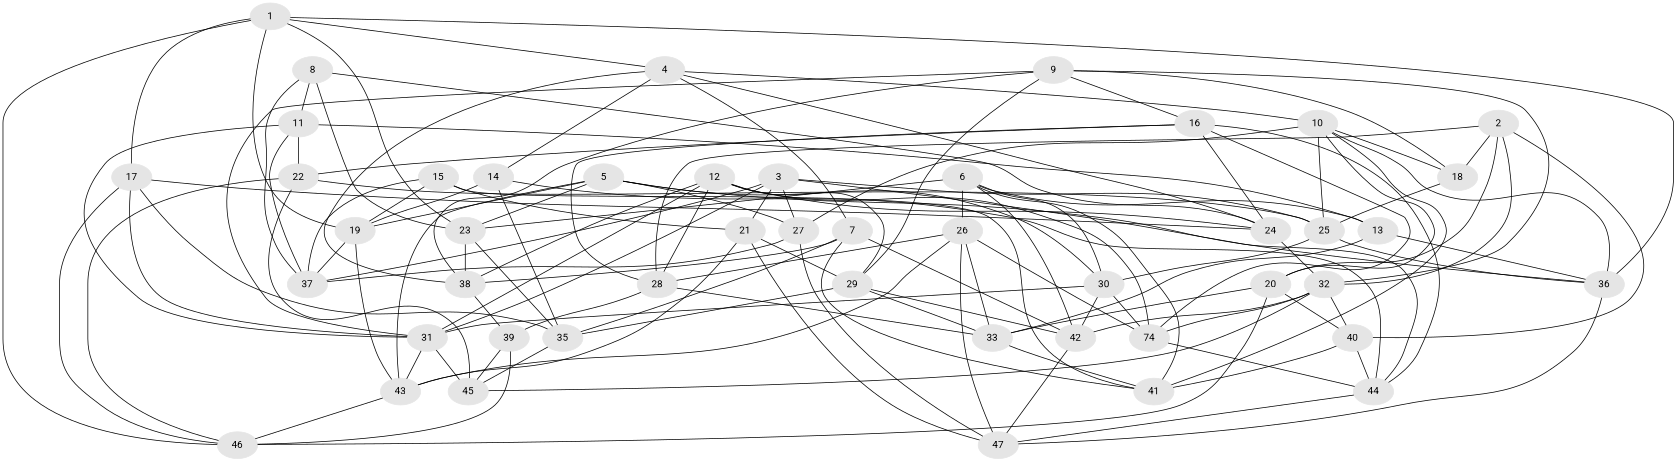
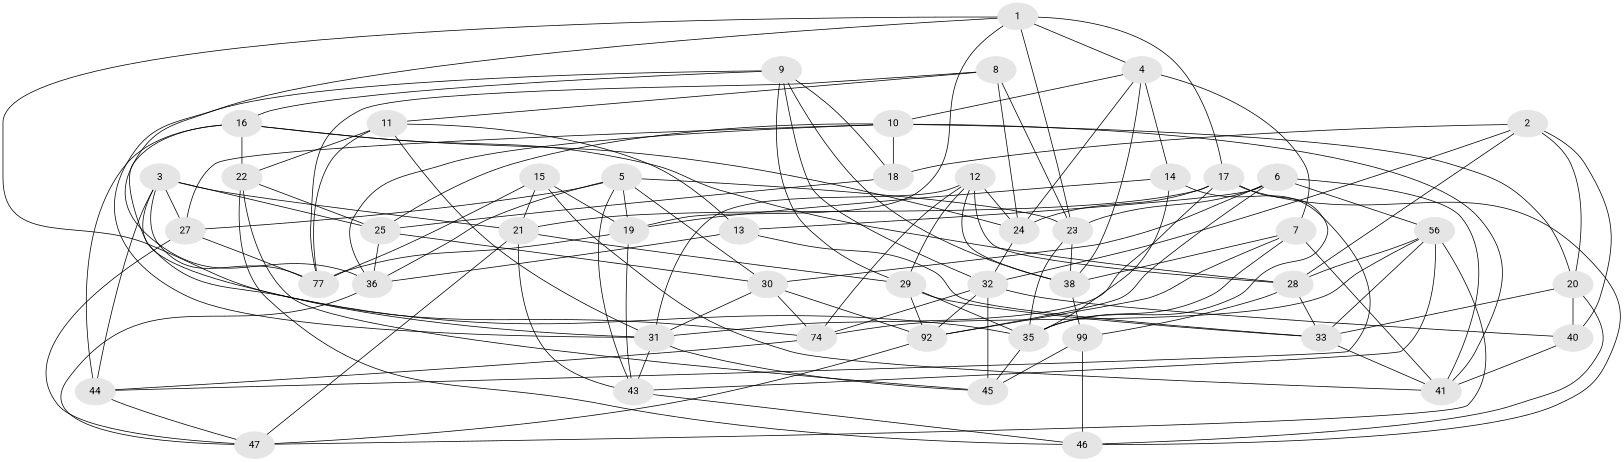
edge "17" -- "21": added
edge "1" -- "46": now "1" -- "35"
node "26": label "26" -> "56"
node "37": label "37" -> "77"
node "39": label "39" -> "99"
node "42": label "42" -> "92"
edge "40" -- "44": removed
